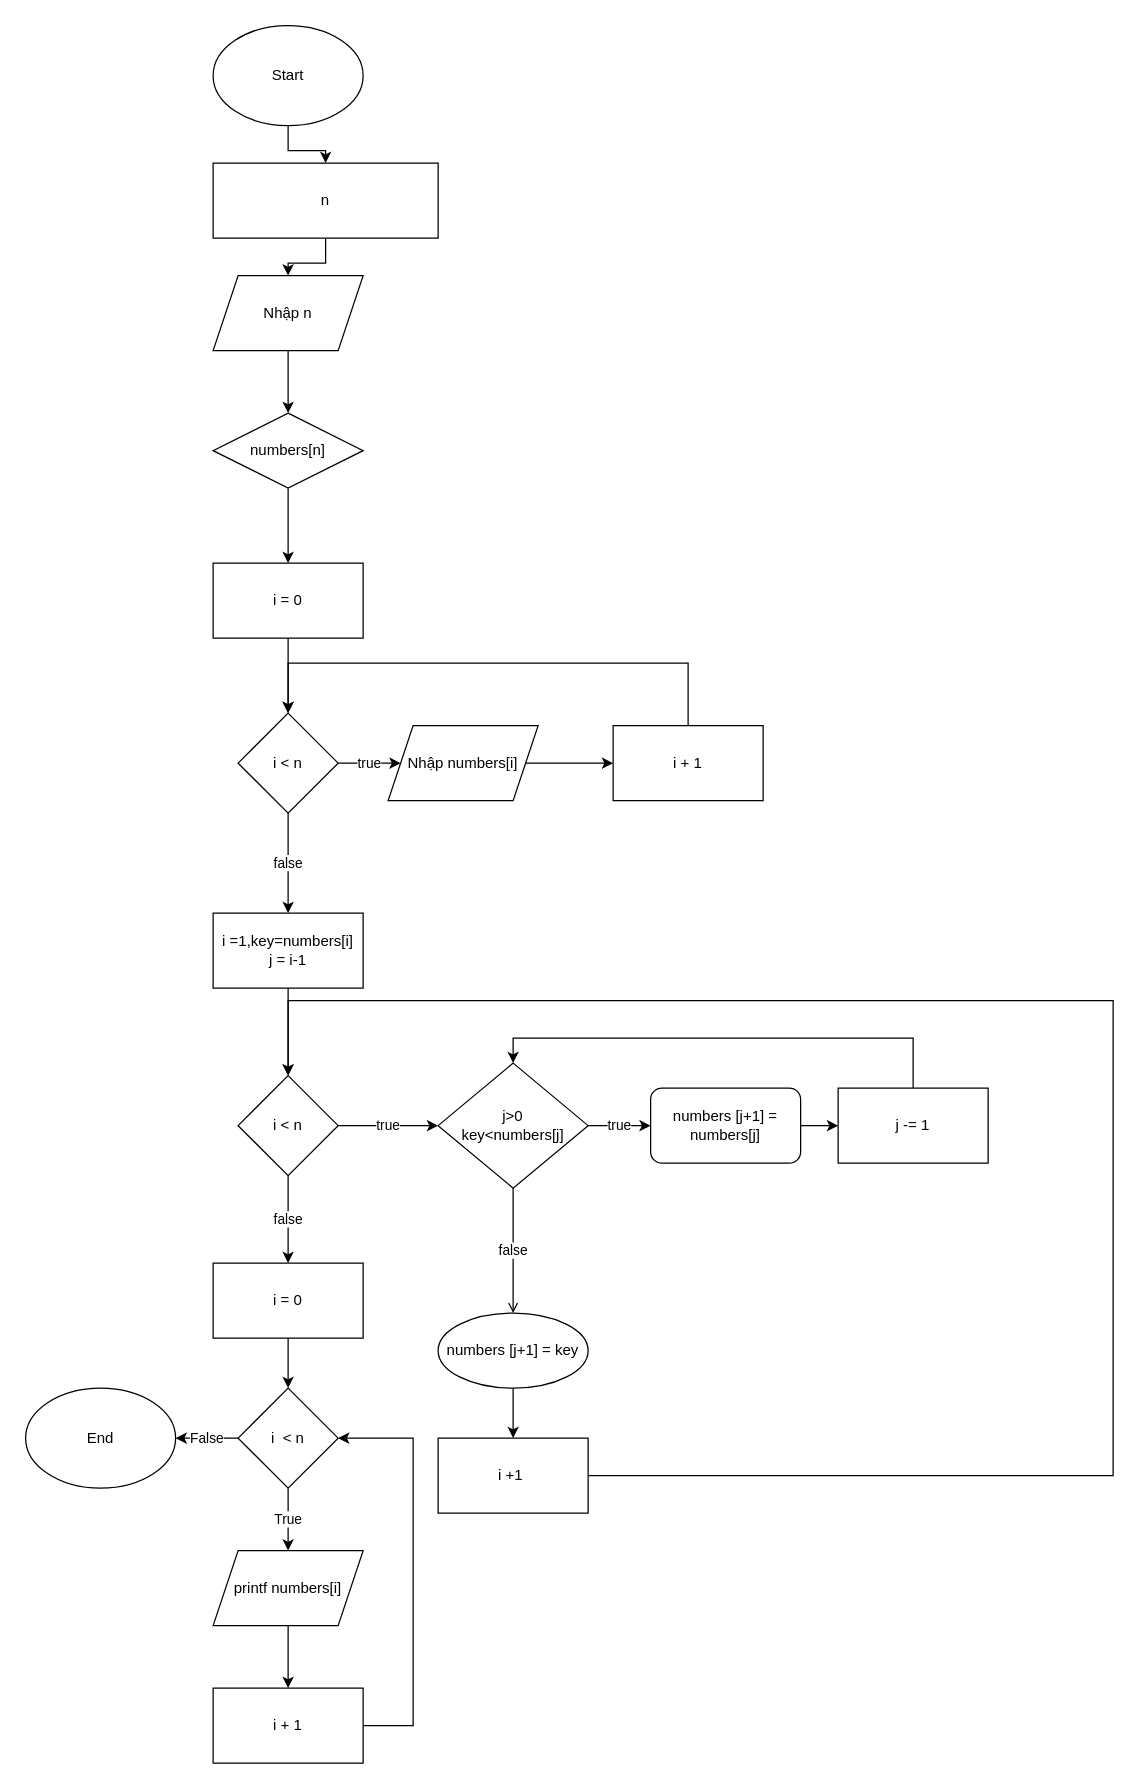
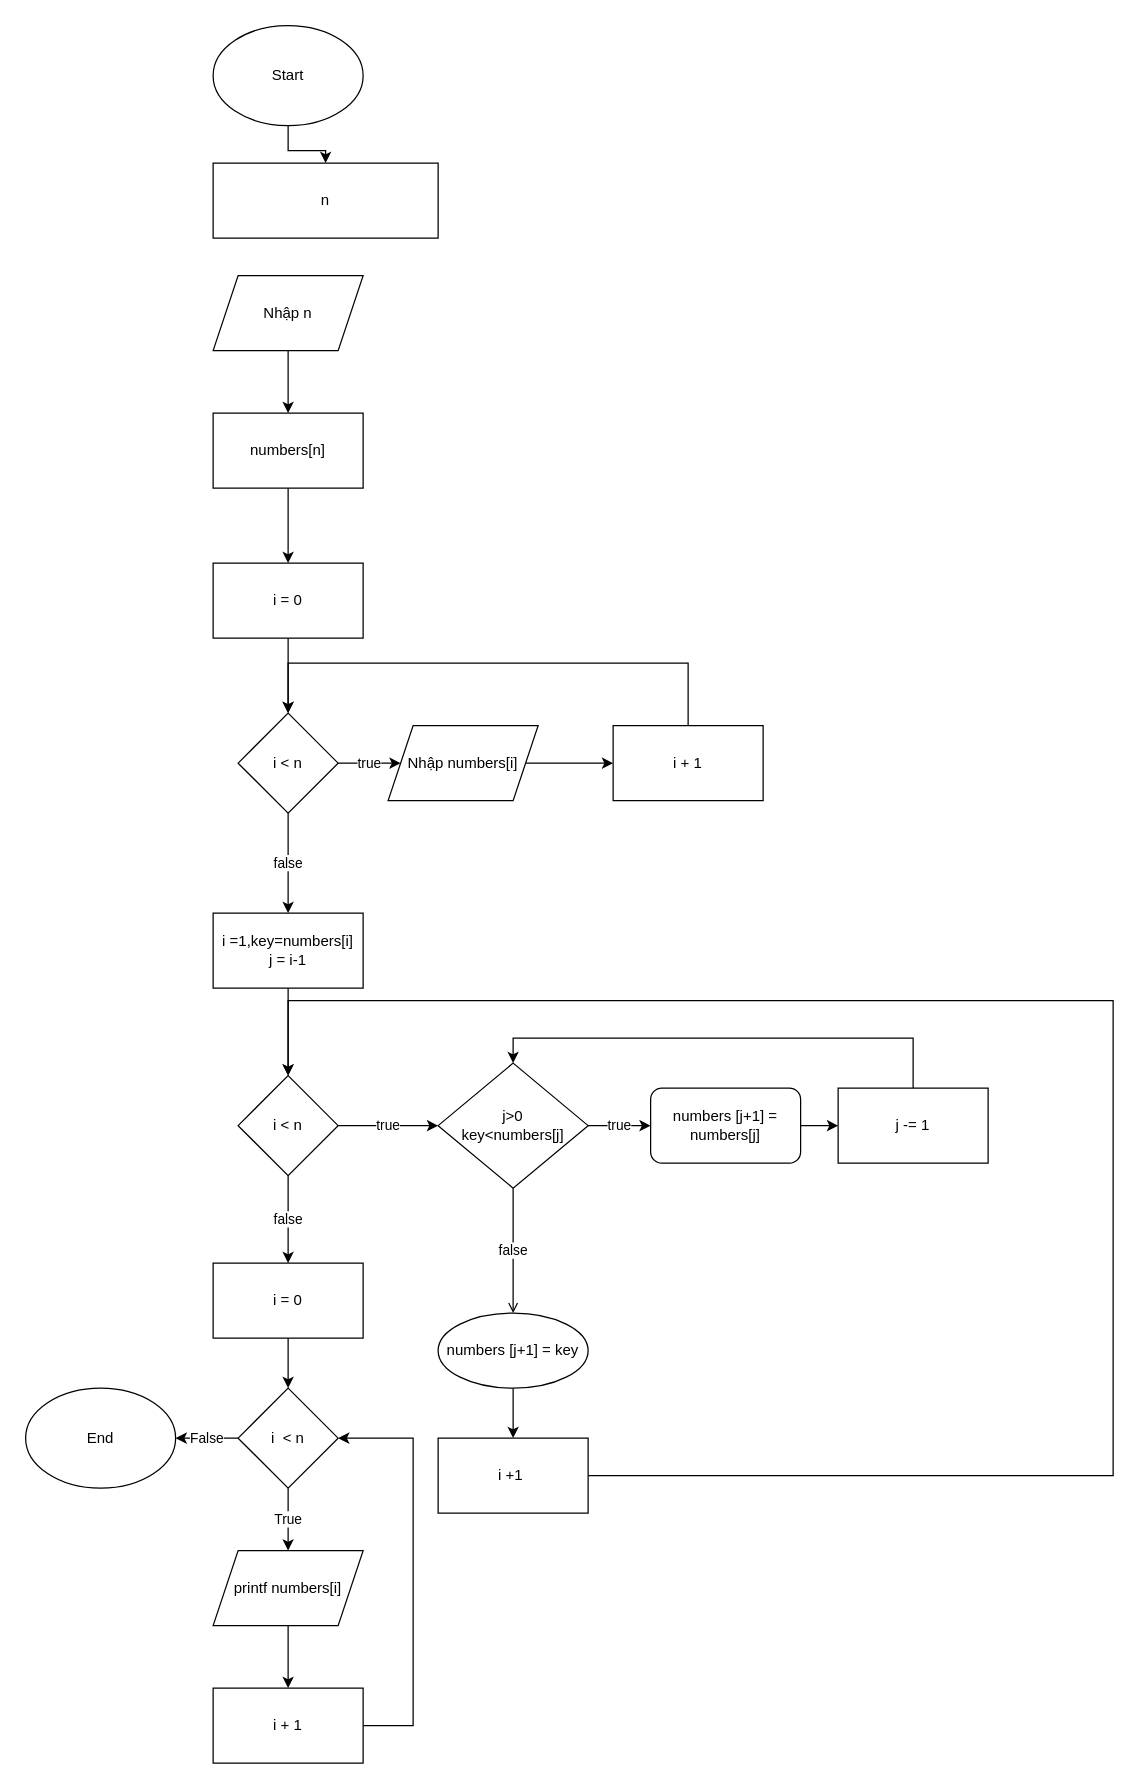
edge "n" -> "Nhập n": removed
node "numbers[n]": shape diamond -> rectangle
